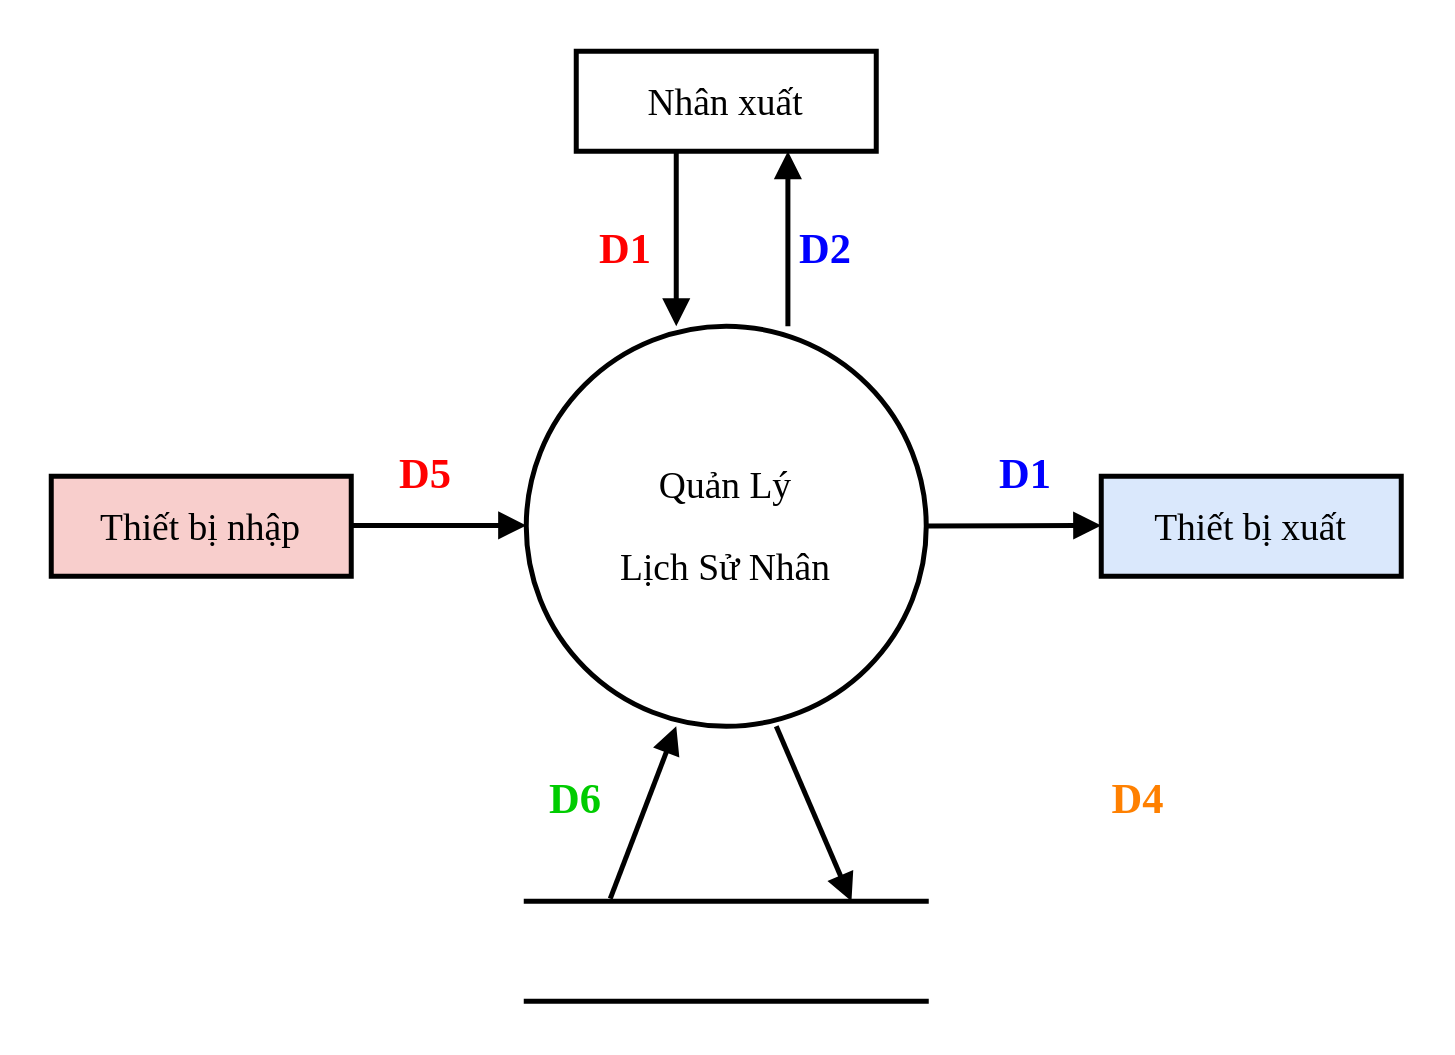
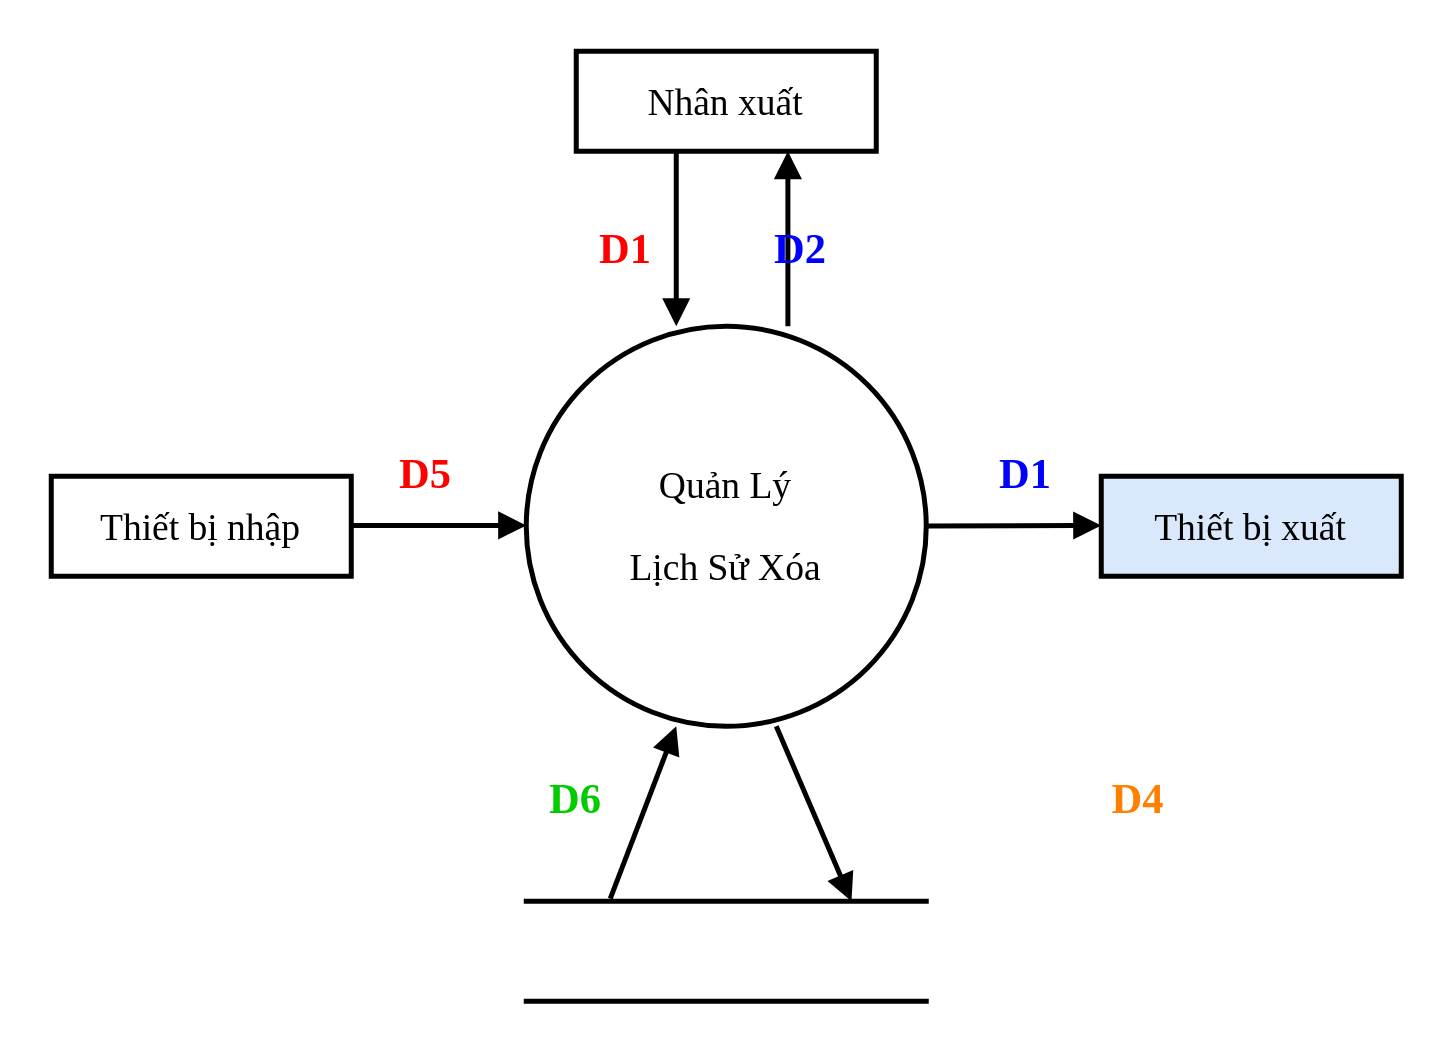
node "D2": moved (826, 251) -> (801, 251)
node "Thiết bị nhập": fillcolor #f8cecc -> #ffffff
node "Quản LýLịch Sử Nhân": label "Quản LýLịch Sử Nhân" -> "Quản LýLịch Sử Xóa"
